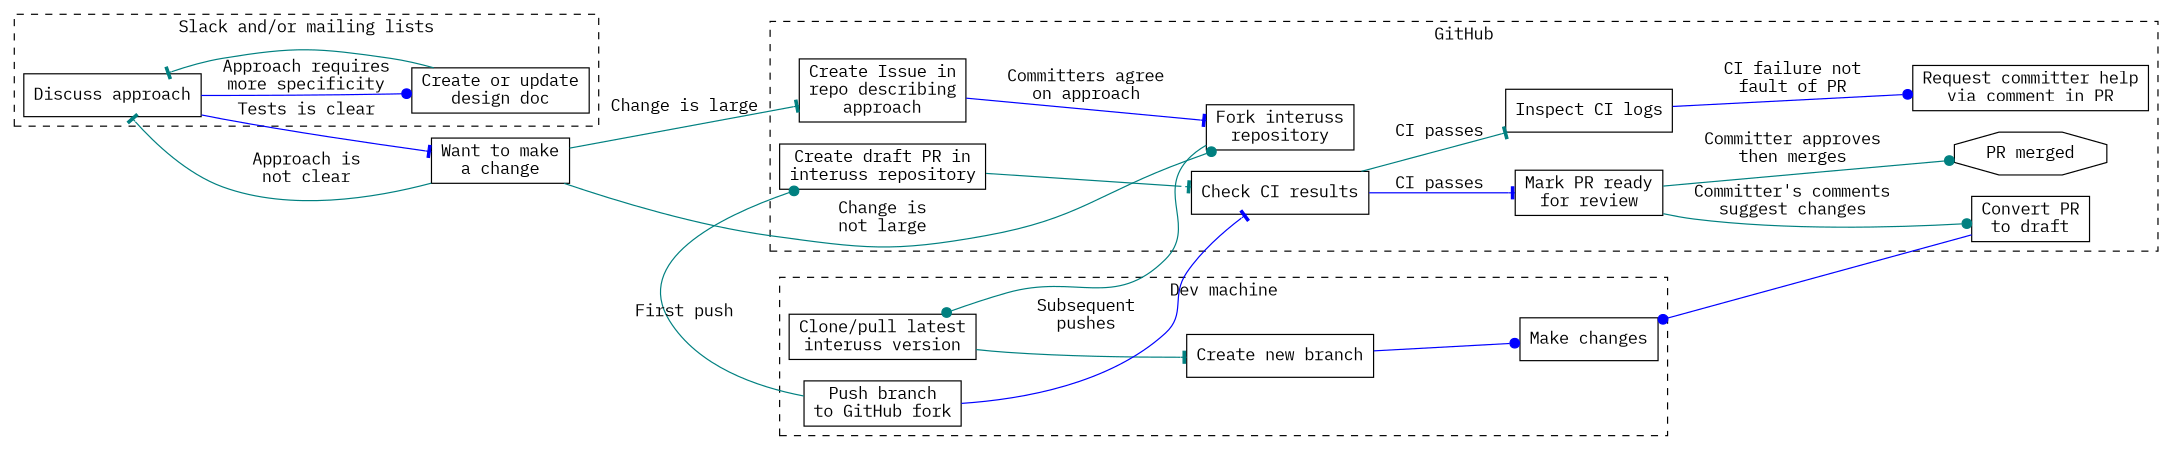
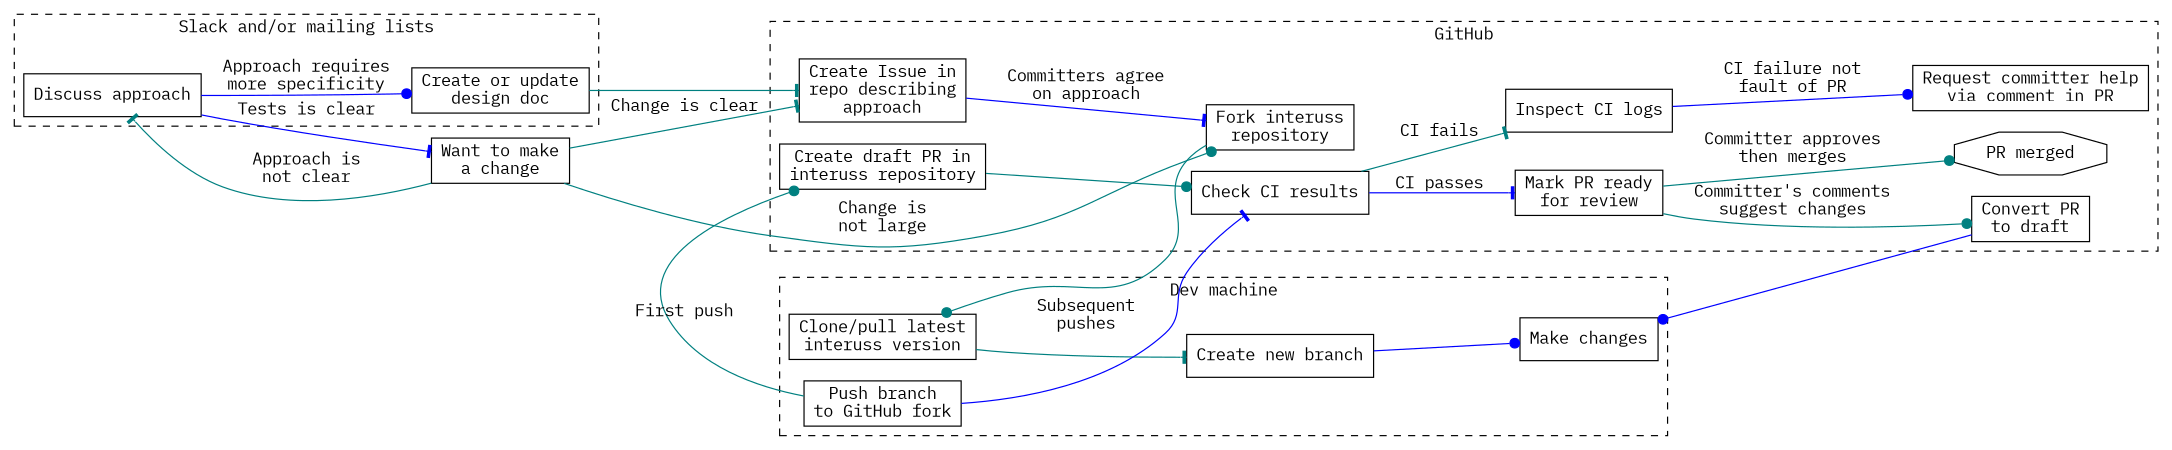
edge "Create or update design doc" -> "Discuss approach": now "Create or update design doc" -> "Create Issue in repo describing approach"
edge "Want to make a change" -> "Create Issue in repo describing approach": label "Change is large" -> "Change is clear"
edge "Check CI results" -> "Inspect CI logs": label "CI passes" -> "CI fails"
edge "Create draft PR in interuss repository" -> "Check CI results": arrowhead tee -> dot
